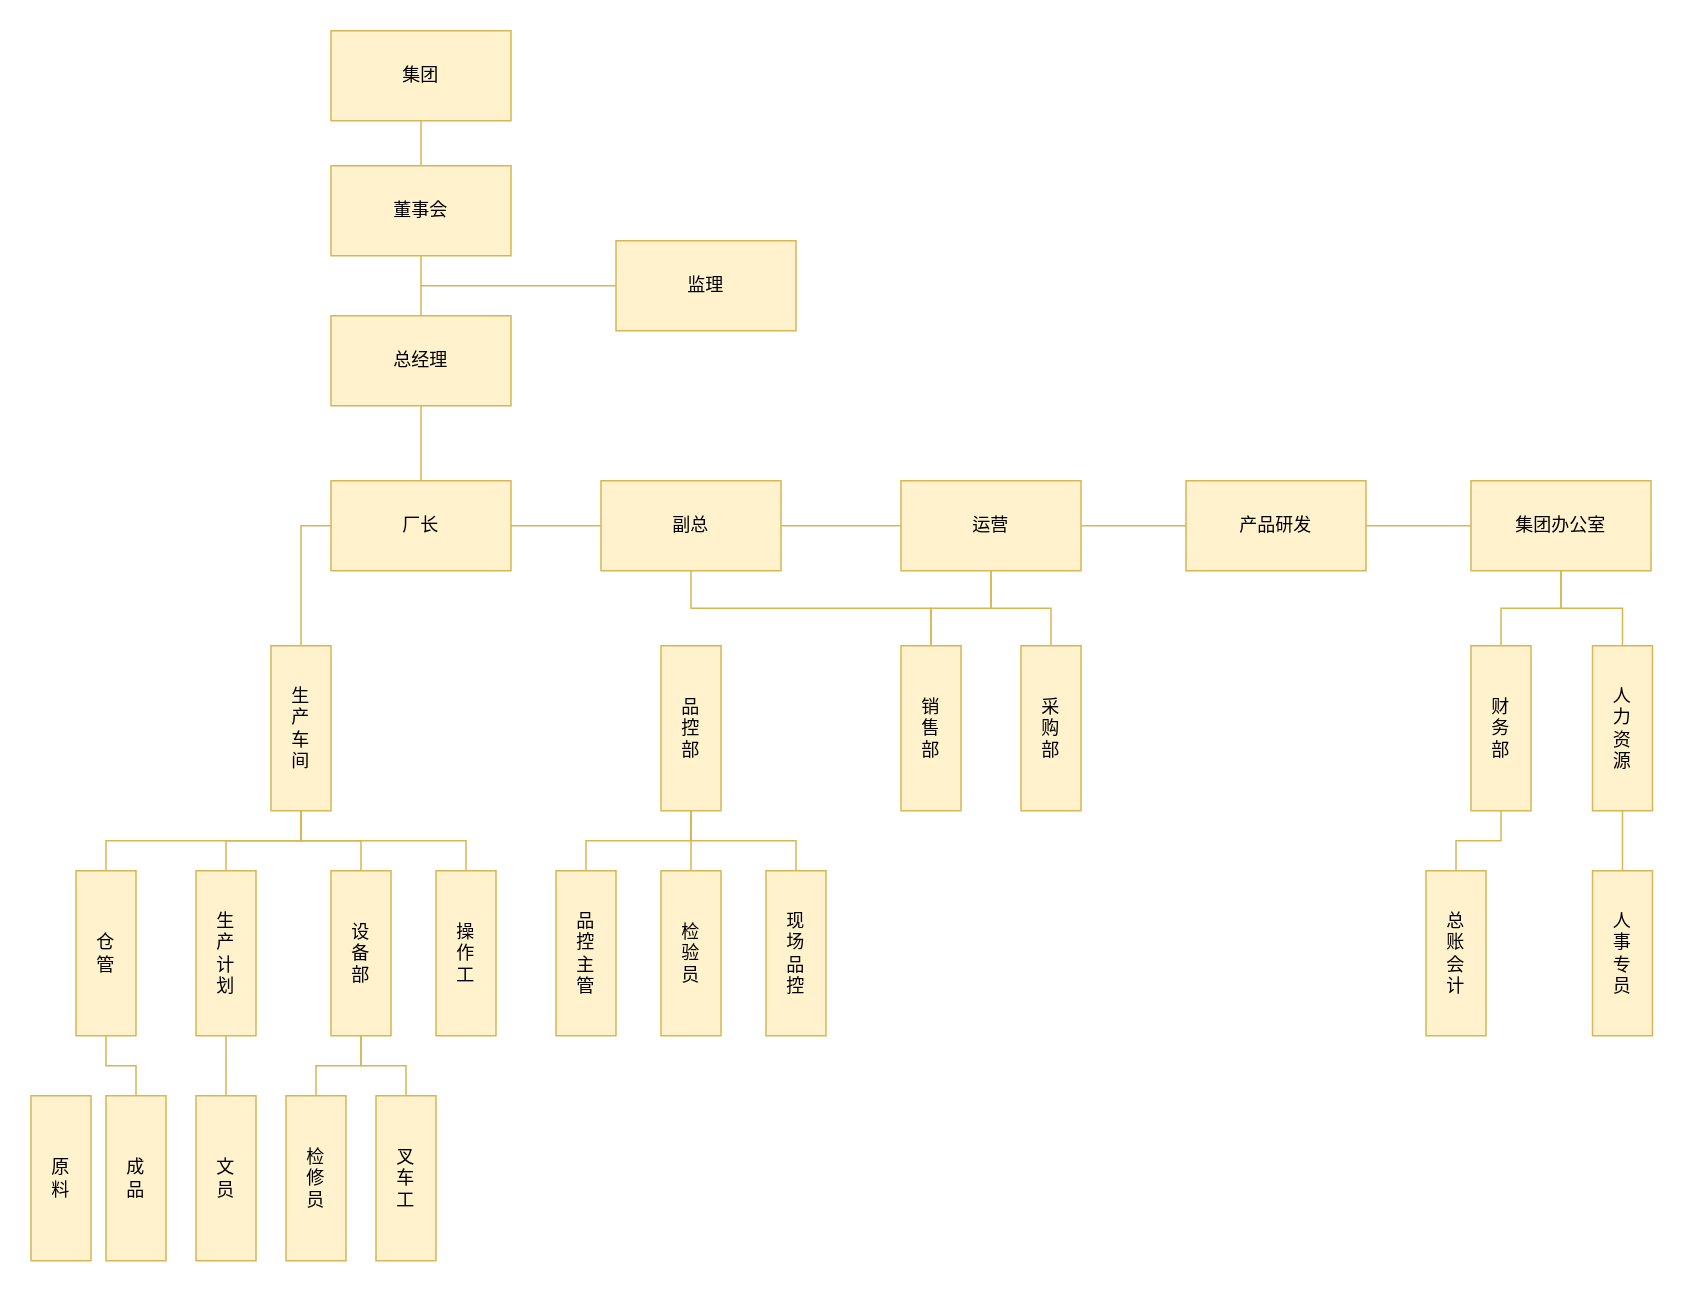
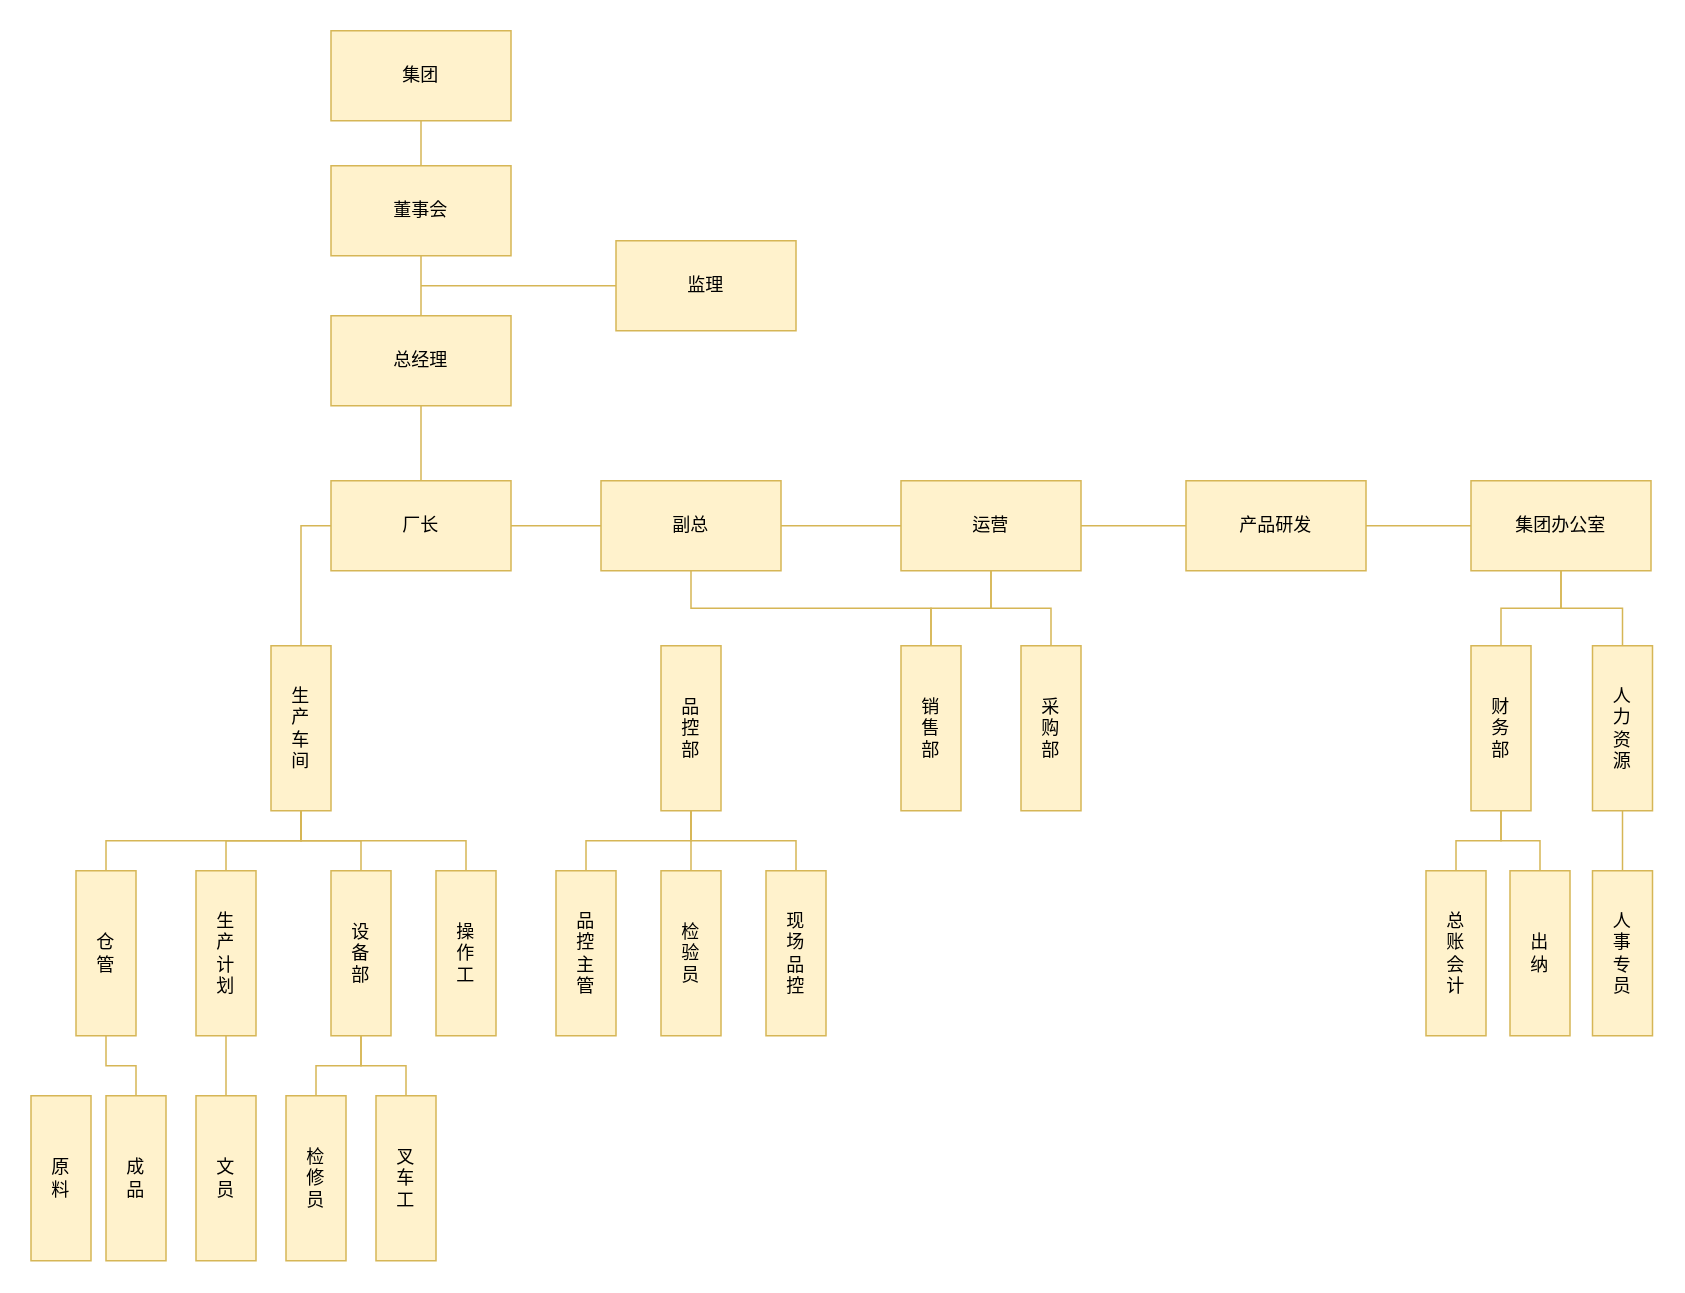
edge "财 务 部" -- "出 纳": added
node "出 纳": added
